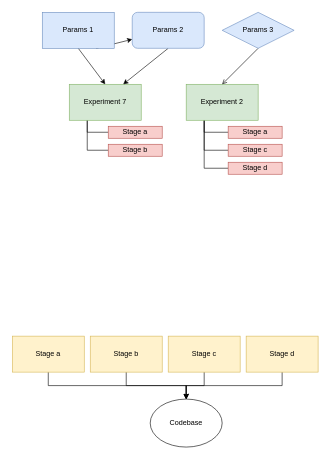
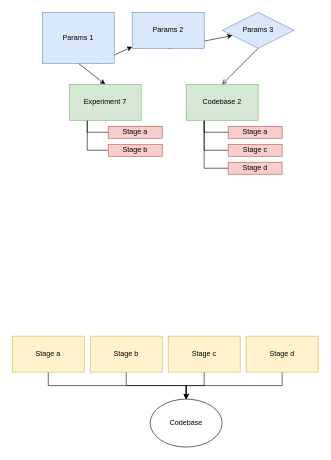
node "Params 1": size 72x36 -> 72x51
node "Params 2": shape rounded rectangle -> rectangle
edge "Params 2" -> "Experiment 7": now "Params 2" -> "Params 3"
node "Experiment 2": label "Experiment 2" -> "Codebase 2"
